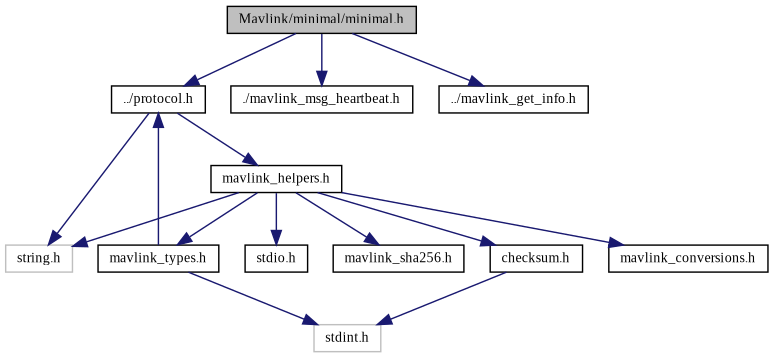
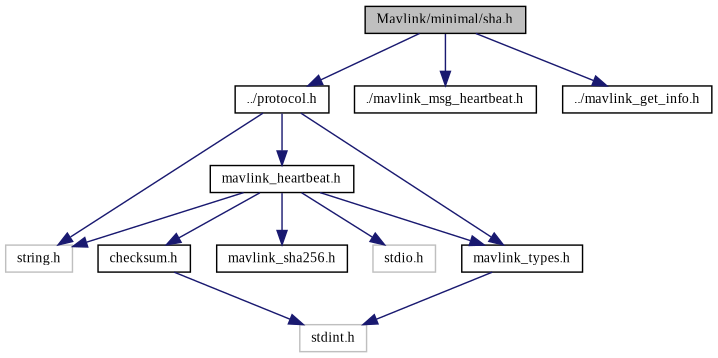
node "Mavlink/minimal/minimal.h": label "Mavlink/minimal/minimal.h" -> "Mavlink/minimal/sha.h"
node "mavlink_helpers.h": label "mavlink_helpers.h" -> "mavlink_heartbeat.h"
edge "mavlink_types.h" -> "../protocol.h": reversed
node "stdio.h": color black -> grey75
node "mavlink_conversions.h": removed
